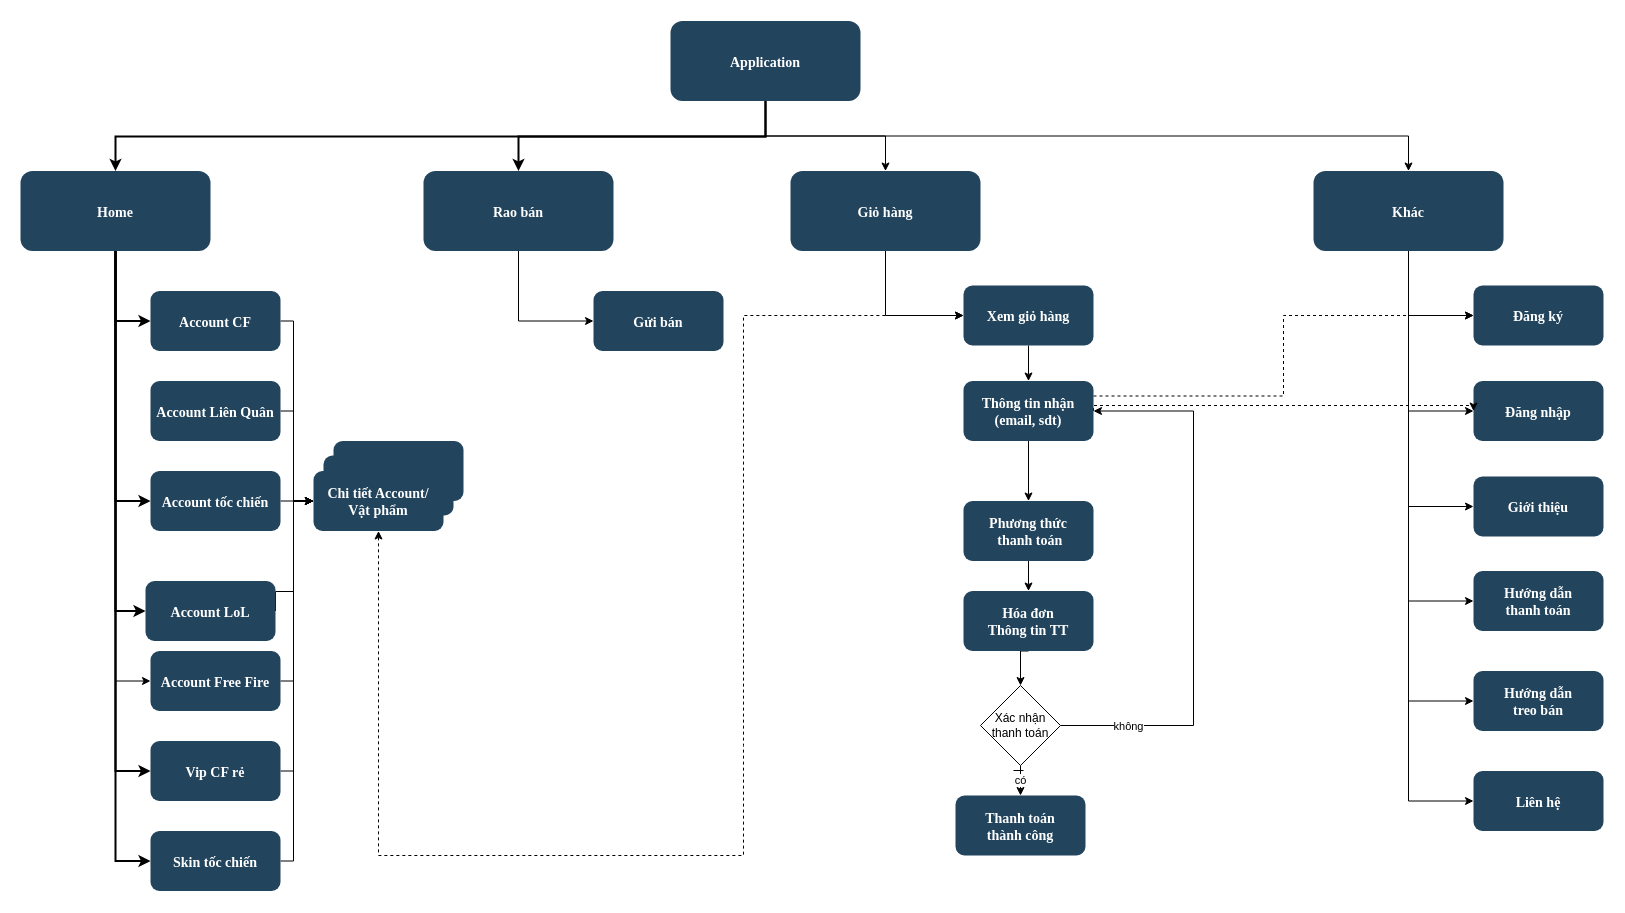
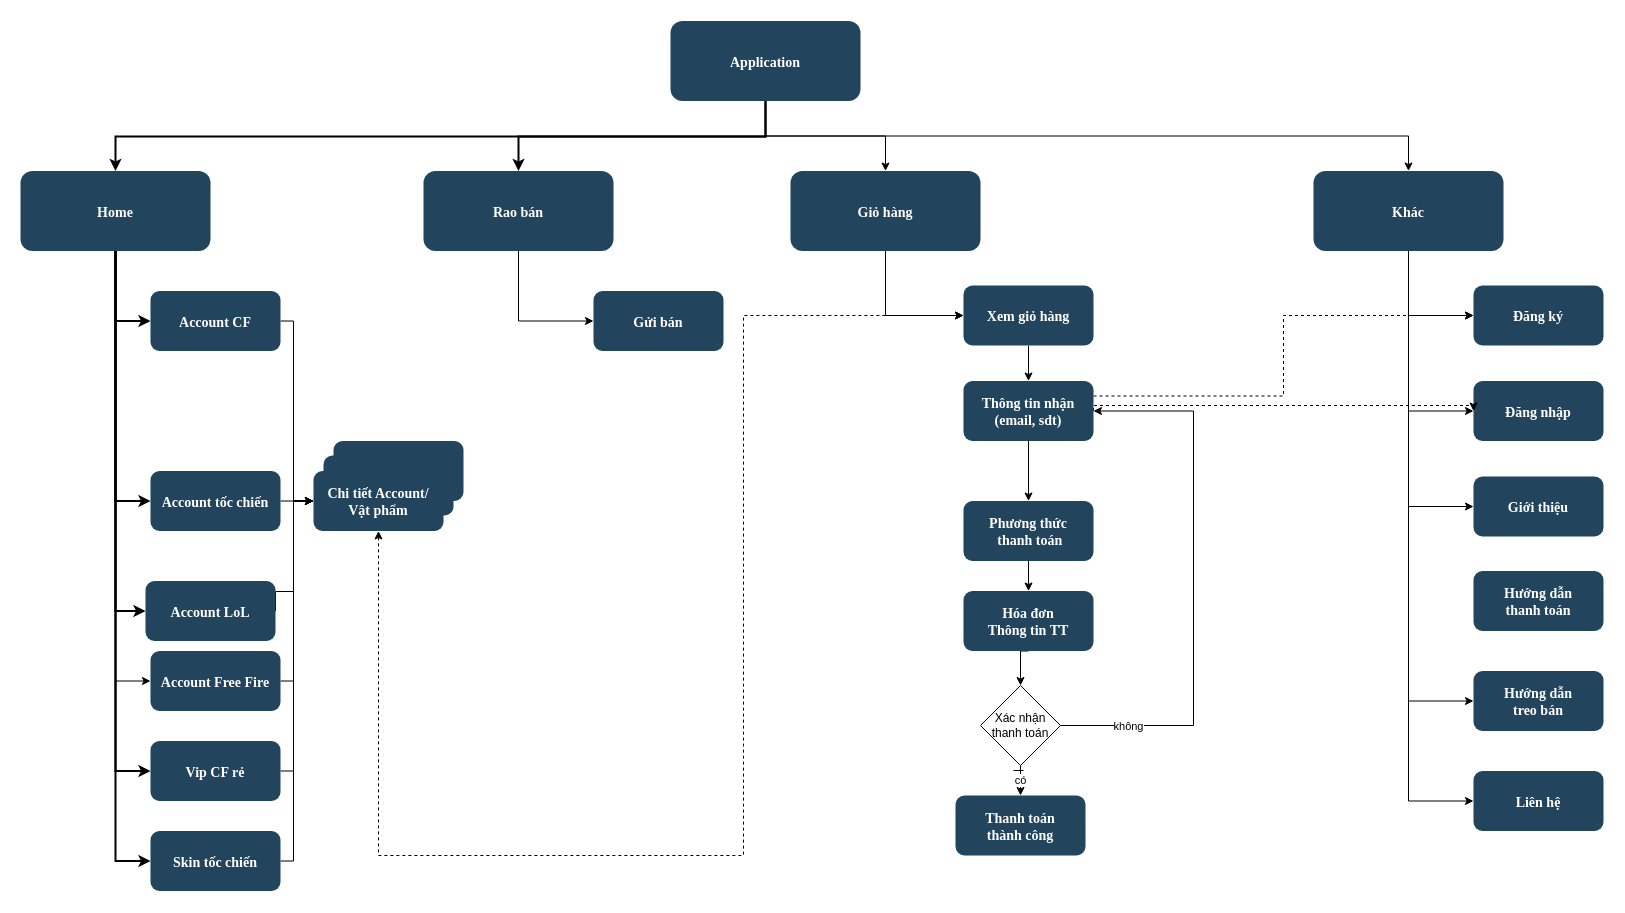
node "Account Liên Quân": removed
edge "Account Liên Quân" -> "Chi tiết Account/ Vật phẩm": removed
edge "Khác" -> "Hướng dẫn thanh toán": removed
